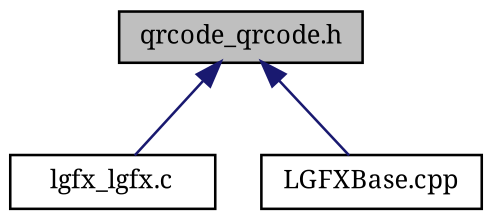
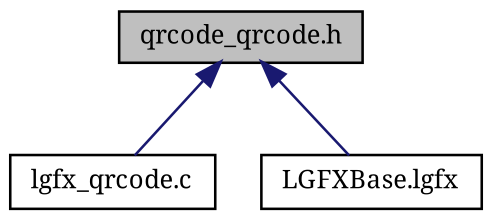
node "lgfx_lgfx.c": label "lgfx_lgfx.c" -> "lgfx_qrcode.c"
node "LGFXBase.cpp": label "LGFXBase.cpp" -> "LGFXBase.lgfx"
